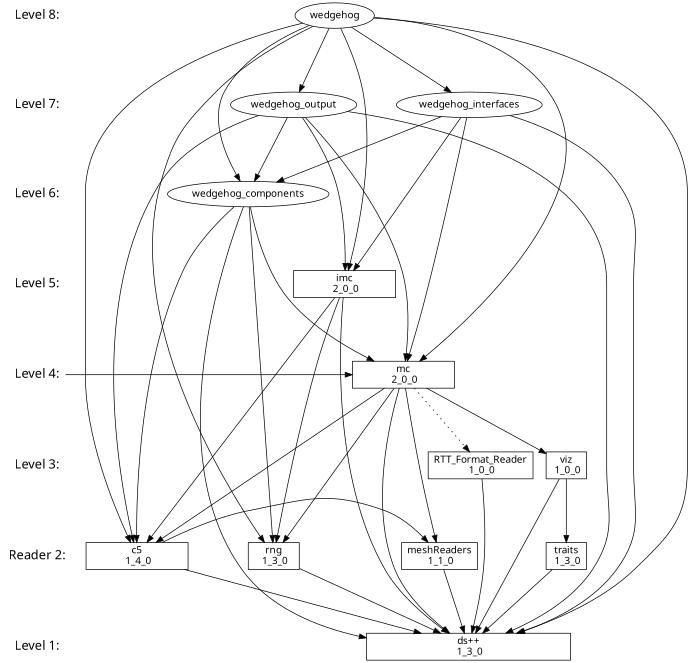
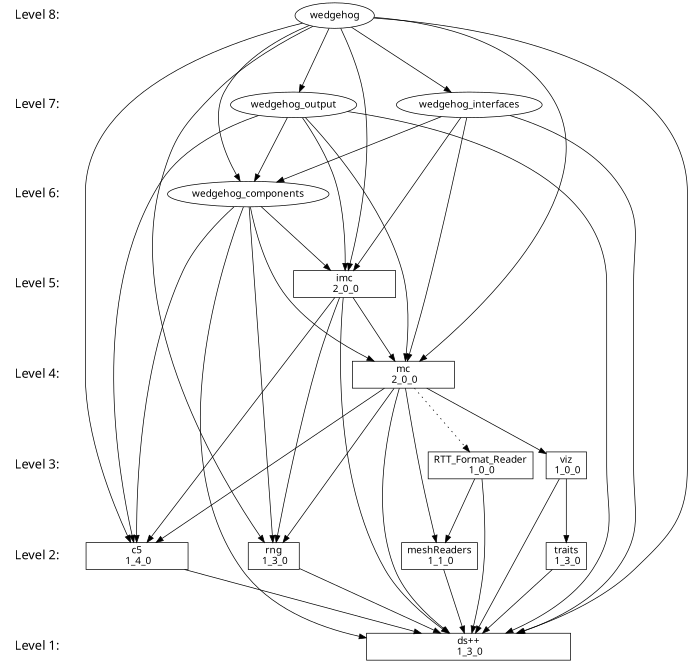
edge "wedgehog_components" -> "imc 2_0_0": added
edge "Level 4:" -> "mc 2_0_0": now "imc 2_0_0" -> "mc 2_0_0"
edge "c5 1_4_0" -> "meshReaders 1_1_0": now "RTT_Format_Reader 1_0_0" -> "meshReaders 1_1_0"
node "Reader 2:": label "Reader 2:" -> "Level 2:"
